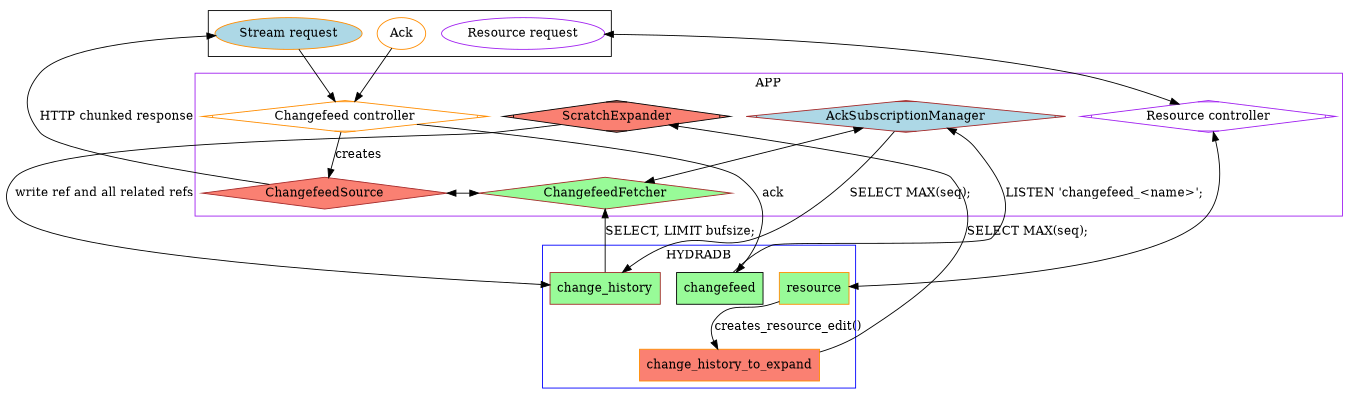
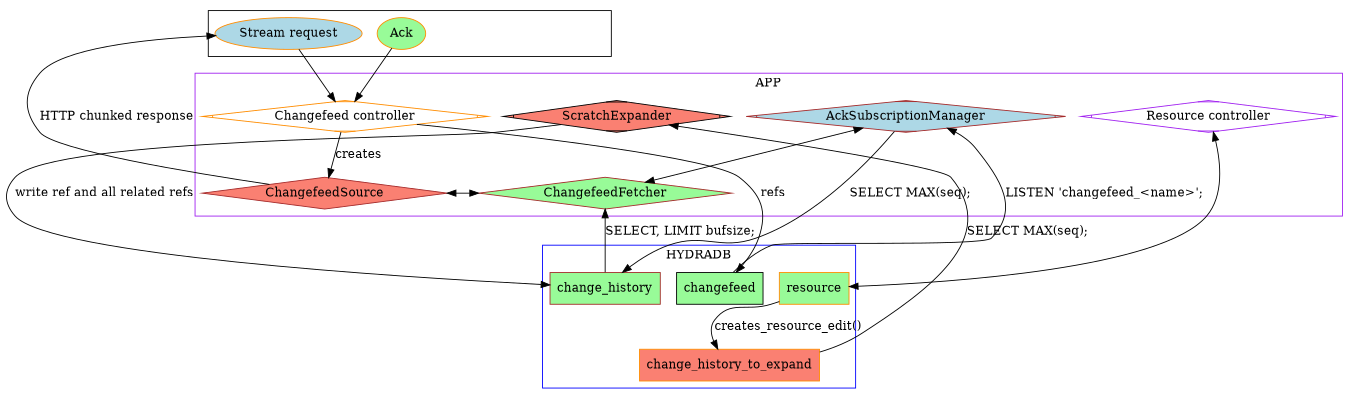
node "Ack": fillcolor white -> palegreen
node "Resource request": removed
edge "Changefeed controller" -> "changefeed": label "ack" -> "refs"
